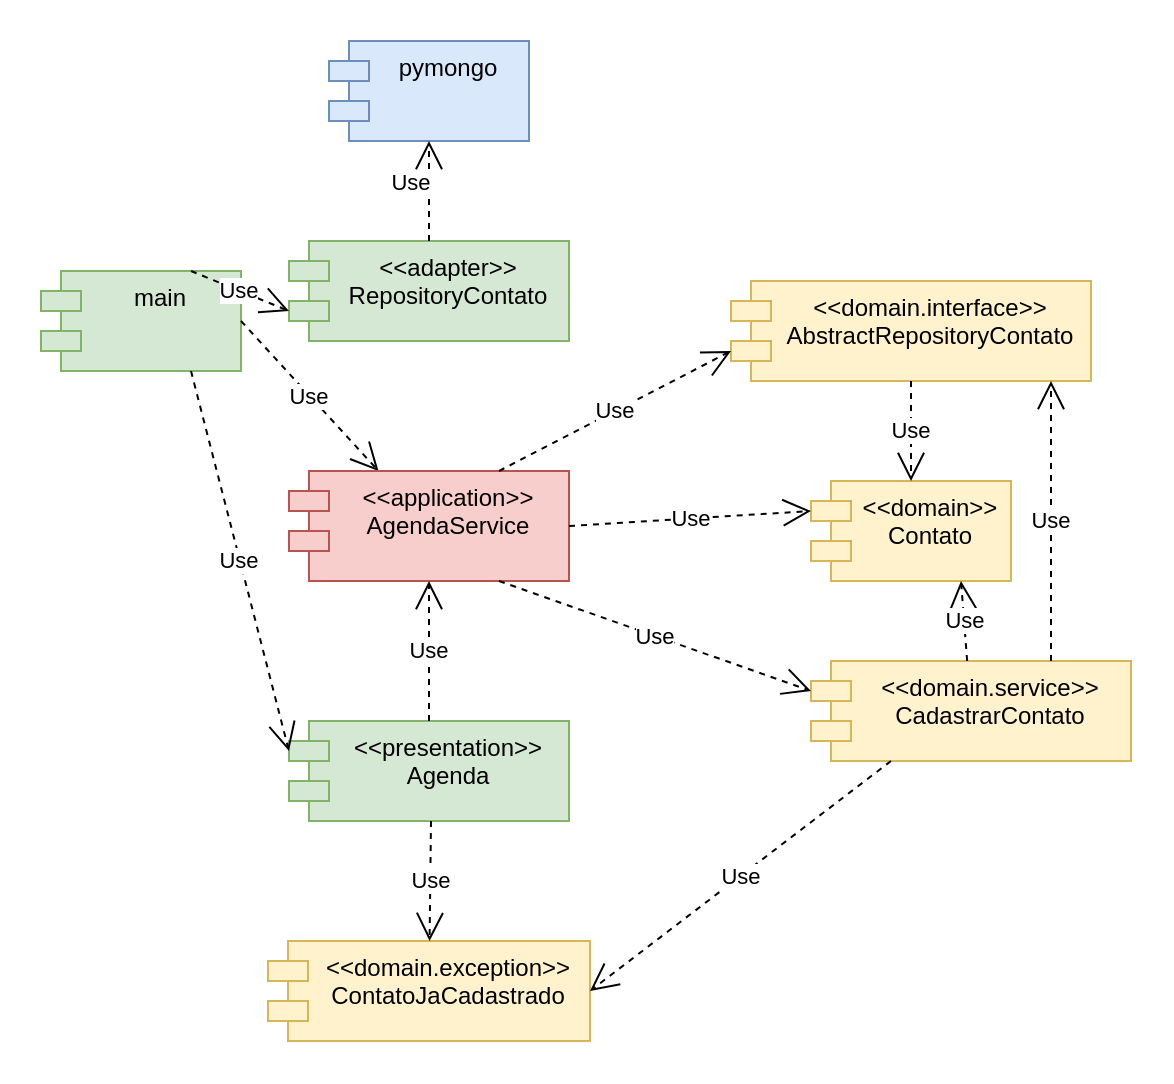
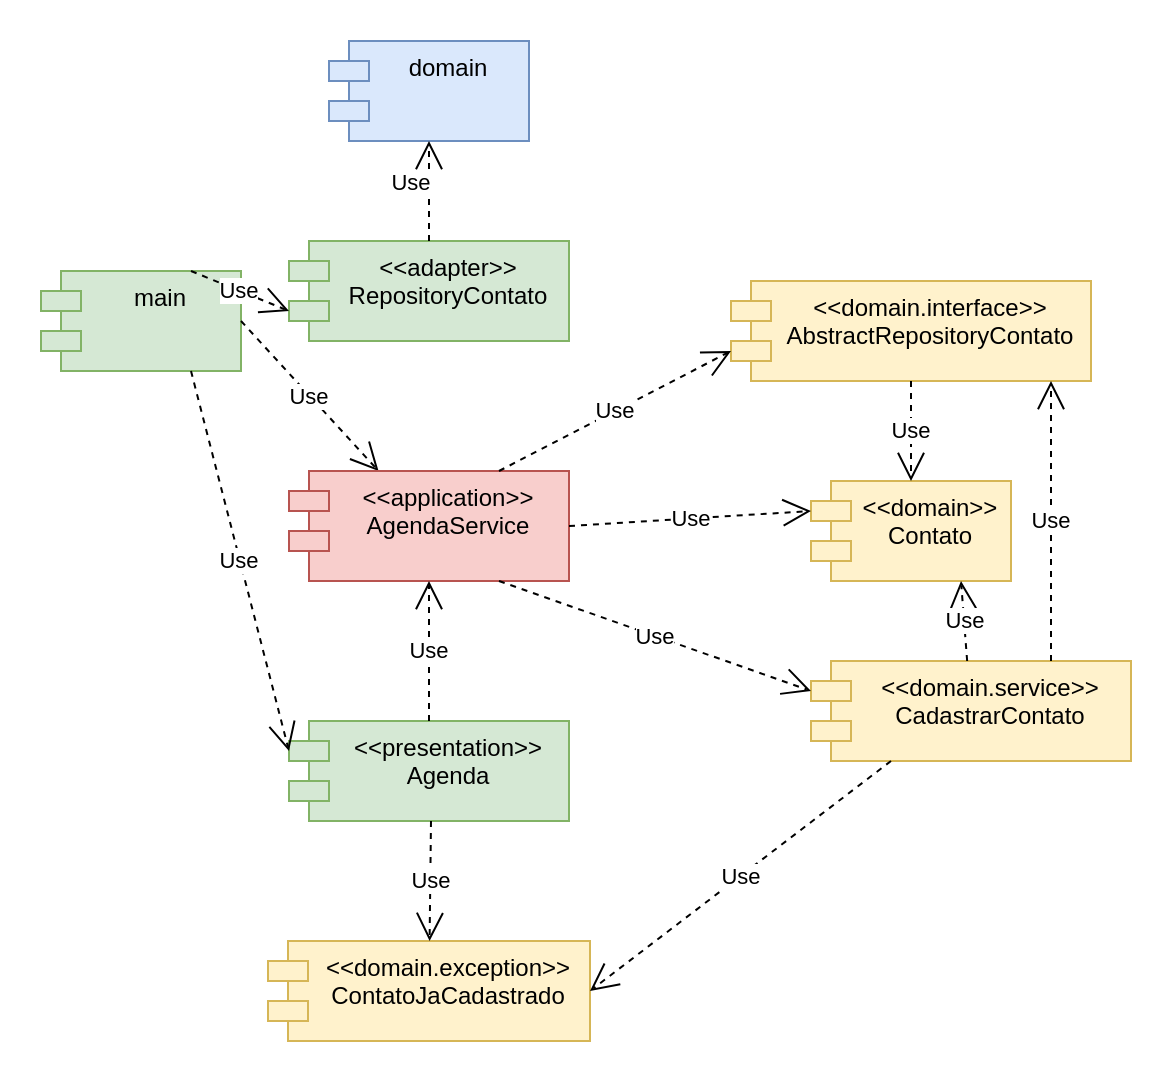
node "pymongo": label "pymongo" -> "domain"
